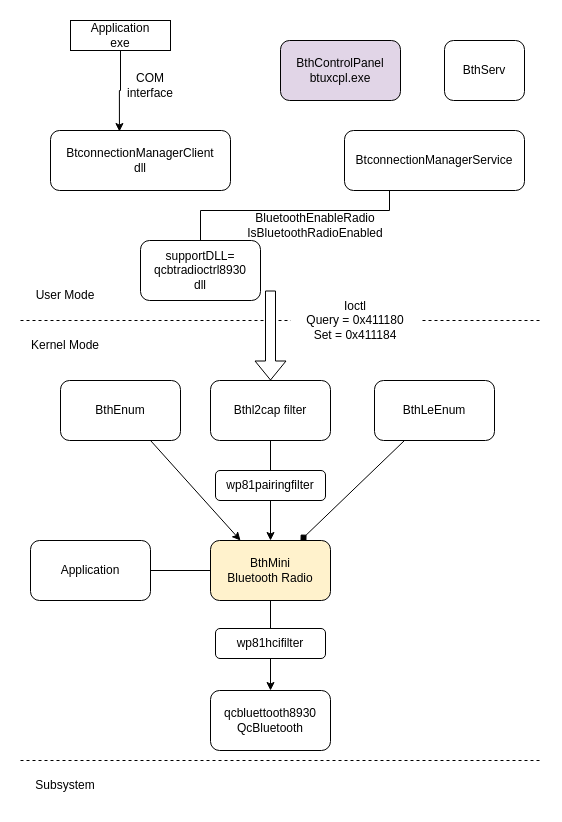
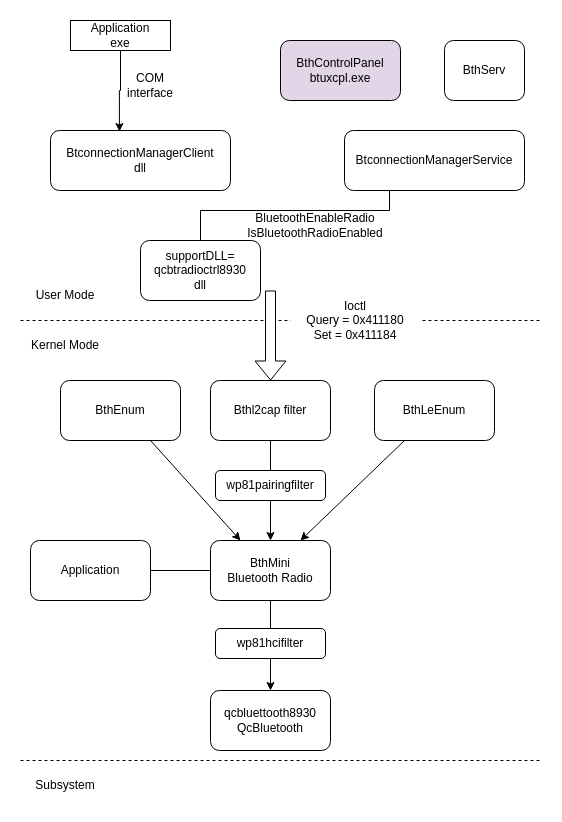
edge "BthLeEnum" -> "BthMini Bluetooth Radio": arrowhead diamond -> classic
node "BthMini Bluetooth Radio": fillcolor #fff2cc -> #ffffff
